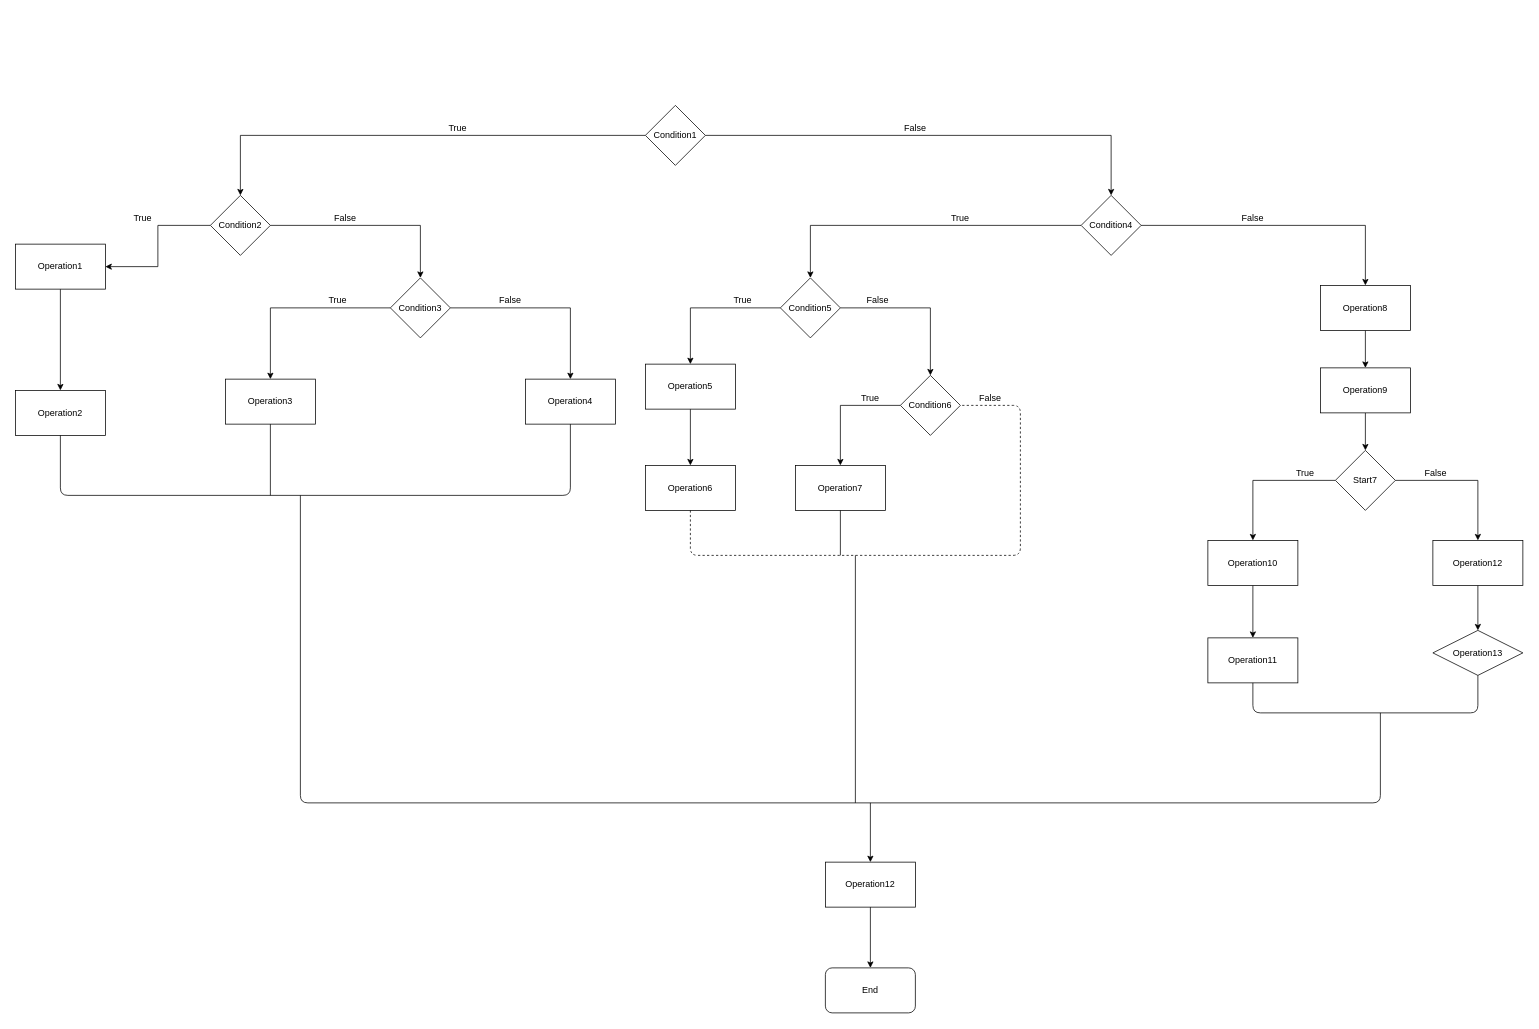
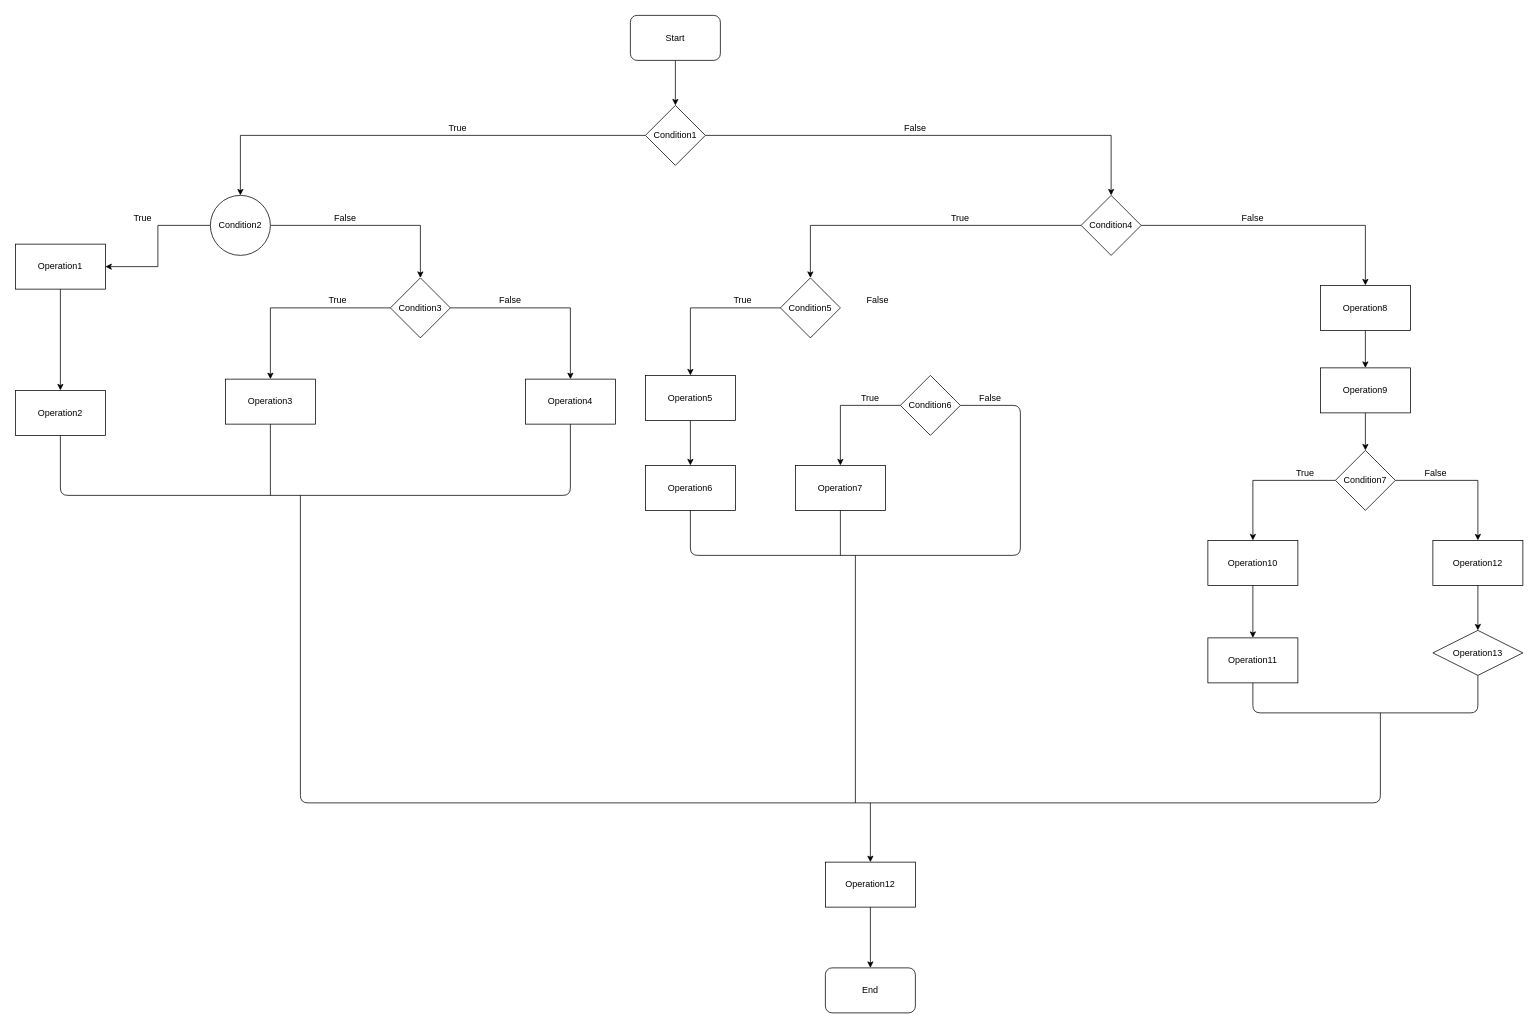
node "Start": added
edge "Start" -> "Condition1": added
node "Condition2": shape diamond -> ellipse
edge "Condition5" -> "Condition6": removed
node "Operation5": moved (690, 387) -> (690, 398)
node "Start7": label "Start7" -> "Condition7"
edge "Condition6" -- "Operation6": style dashed -> solid
